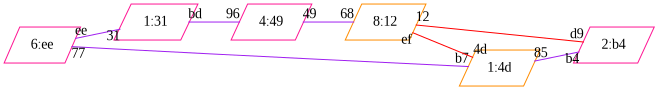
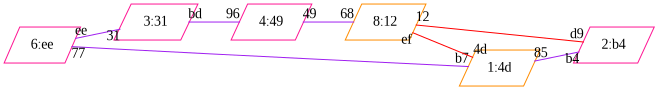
node "1:31": label "1:31" -> "3:31"
